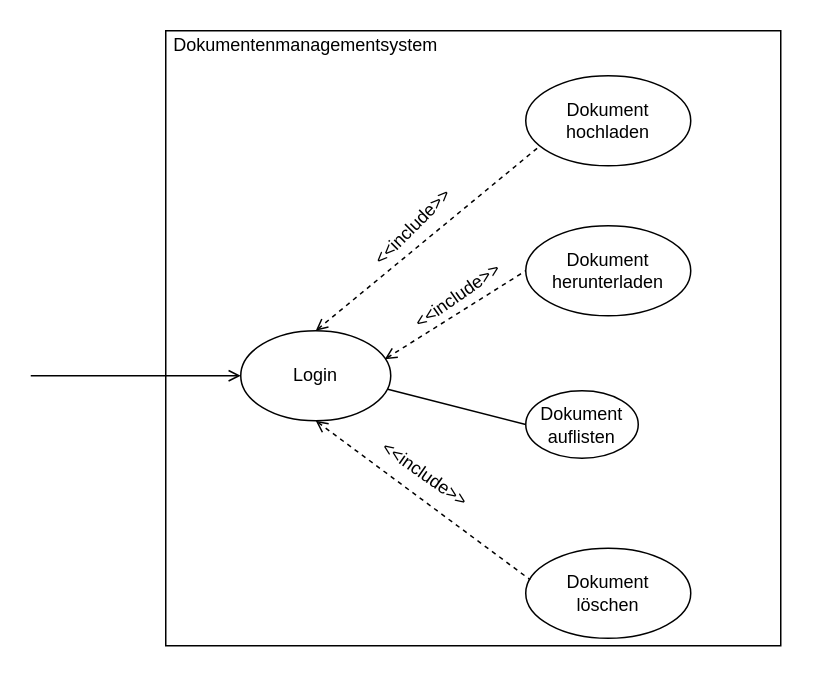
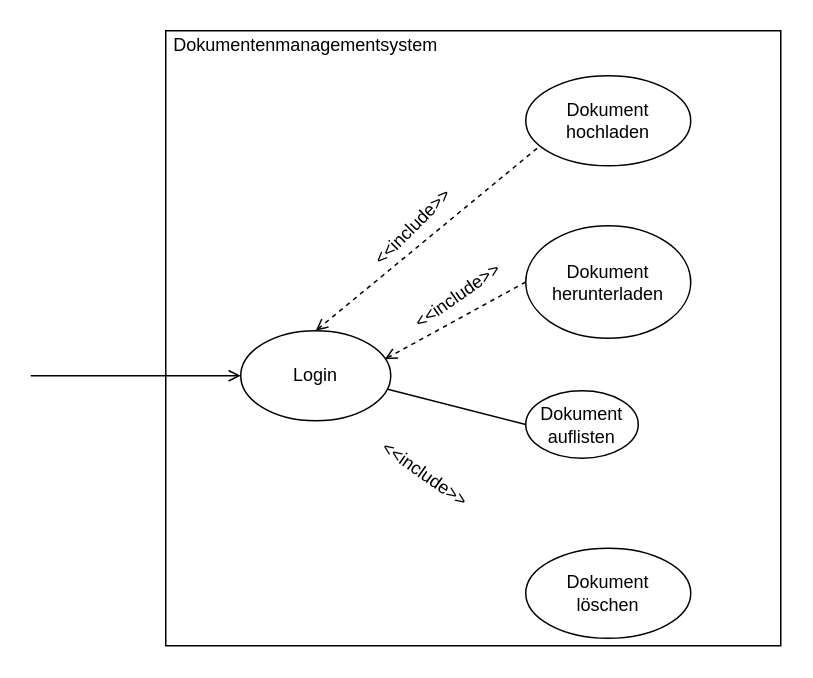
node "Dokument herunterladen": size 165x90 -> 165x113
edge "Dokument löschen" -> "Login": removed
